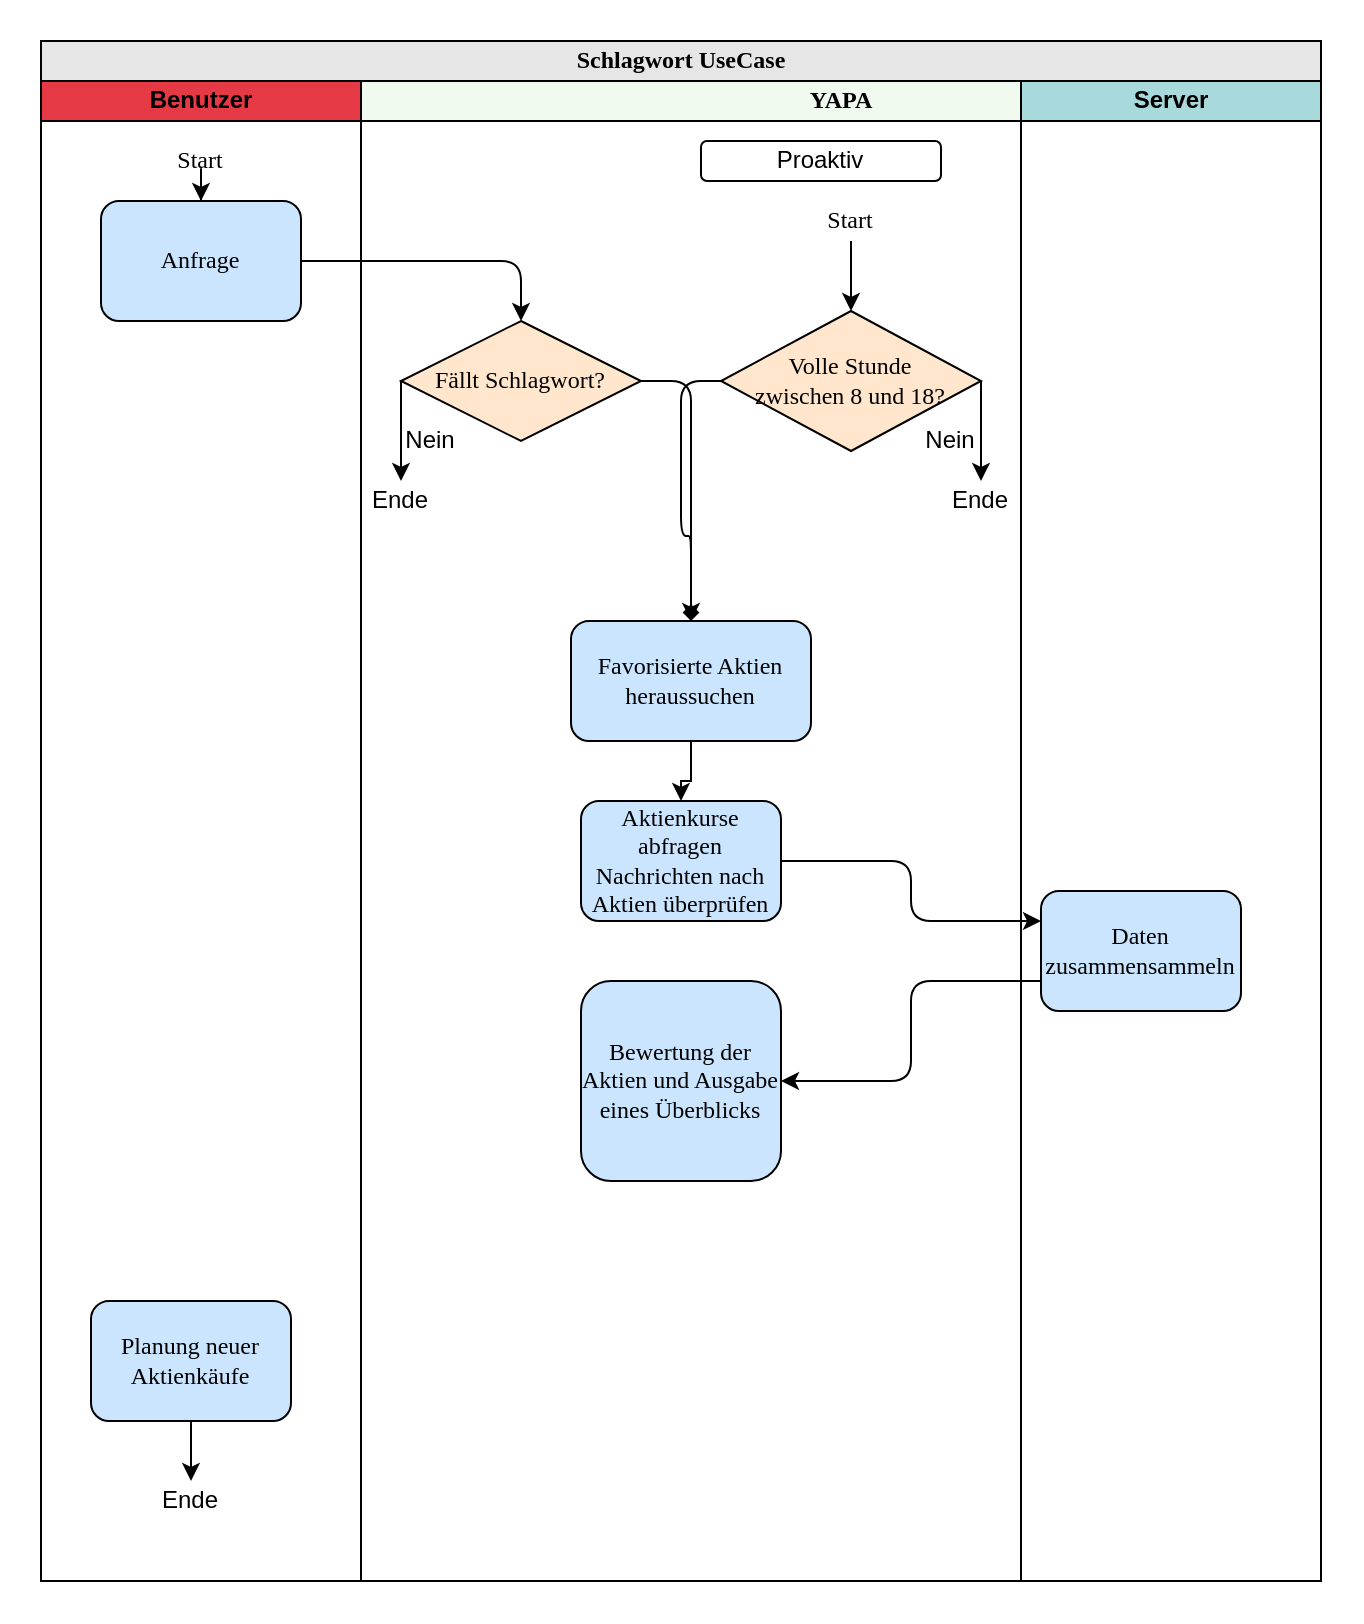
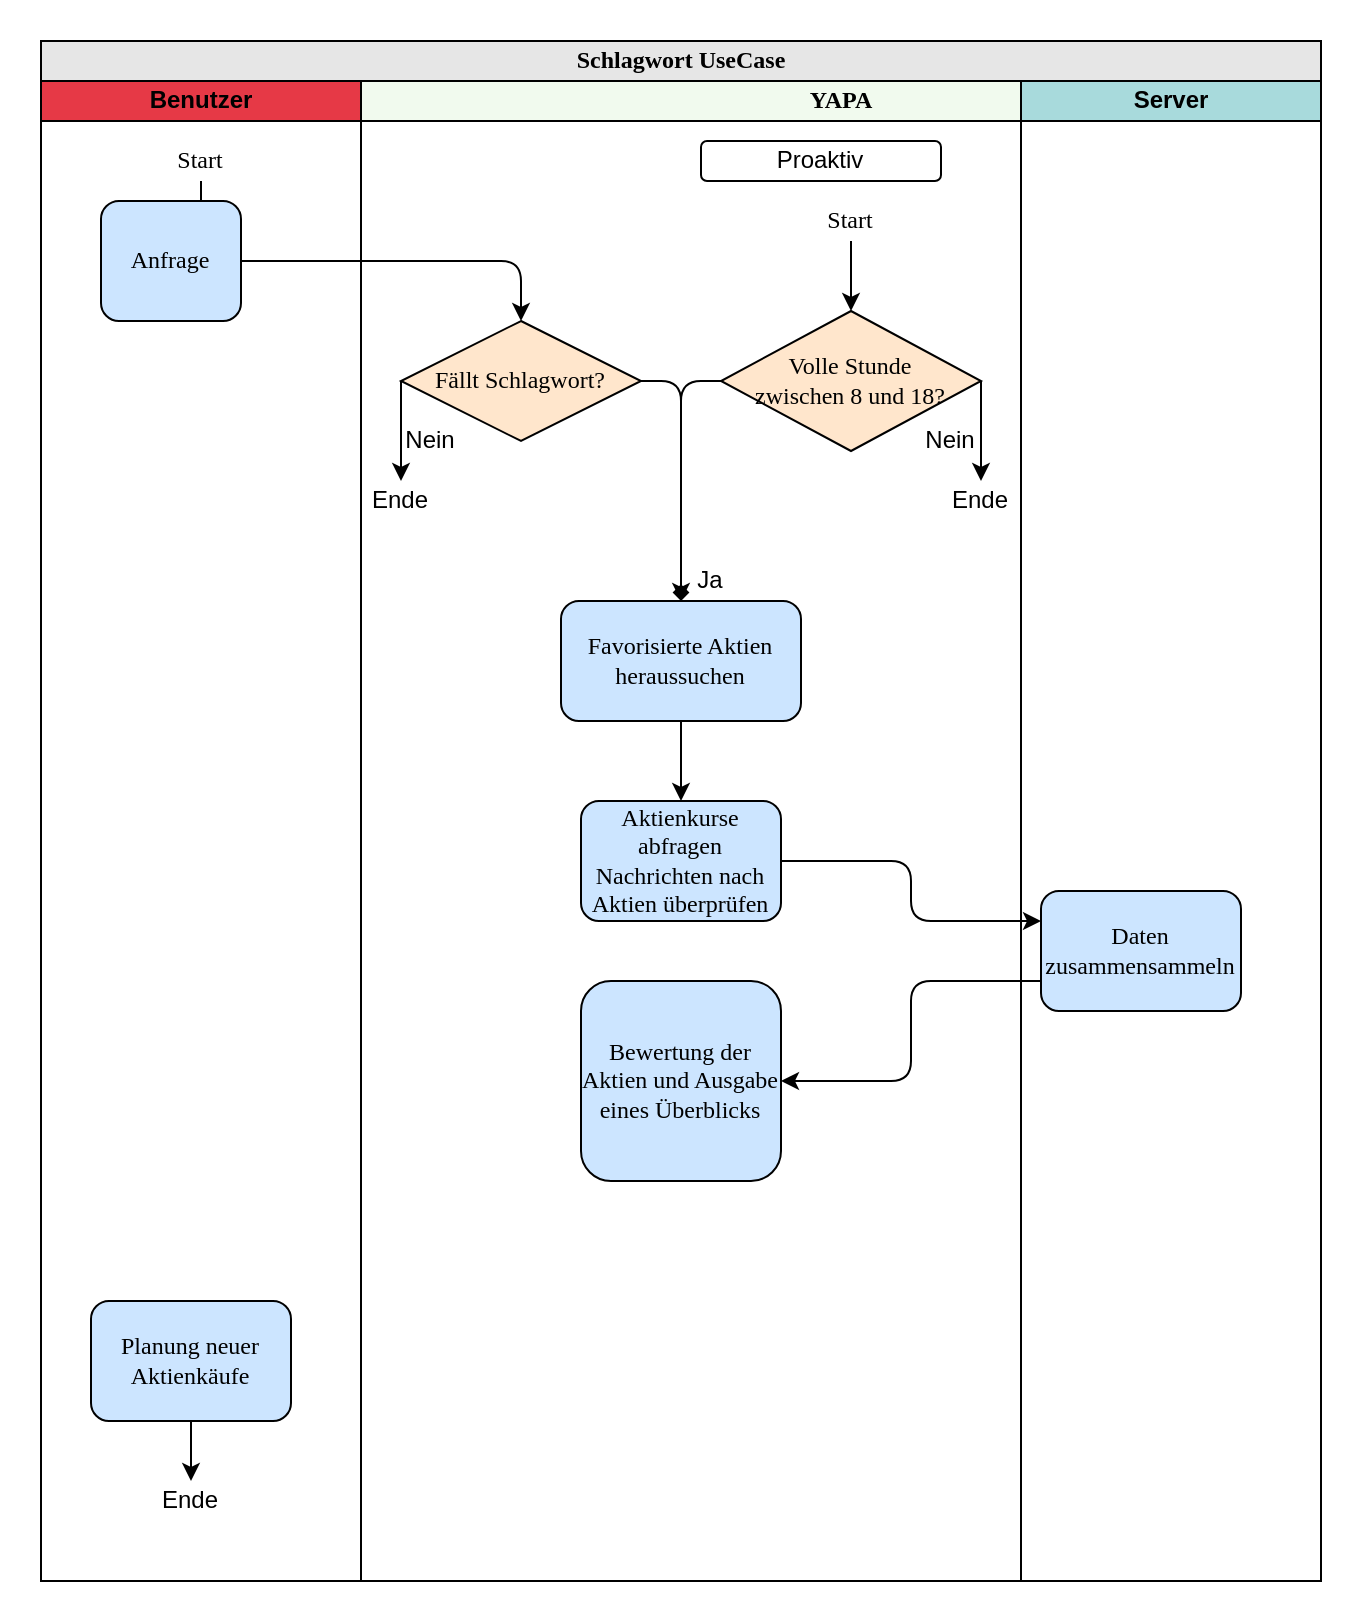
node "Anfrage": size 200x120 -> 140x120
node "Ja": added
node "Favorisierte Aktien heraussuchen": moved (691, 681) -> (681, 661)
